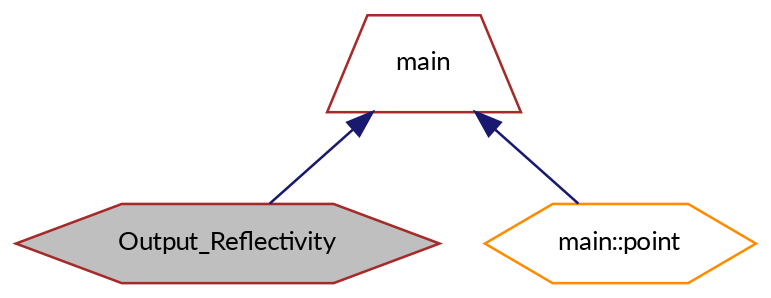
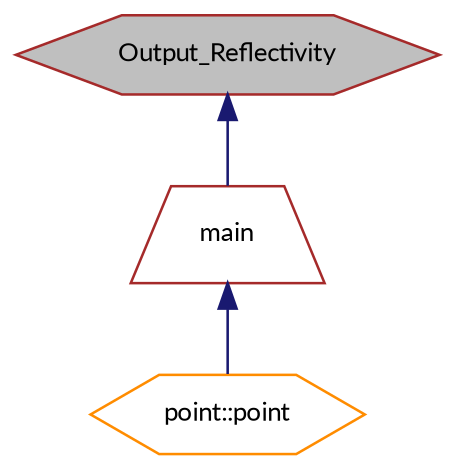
edge "Output_Reflectivity" -> "main": reversed
node "main::point": label "main::point" -> "point::point"
